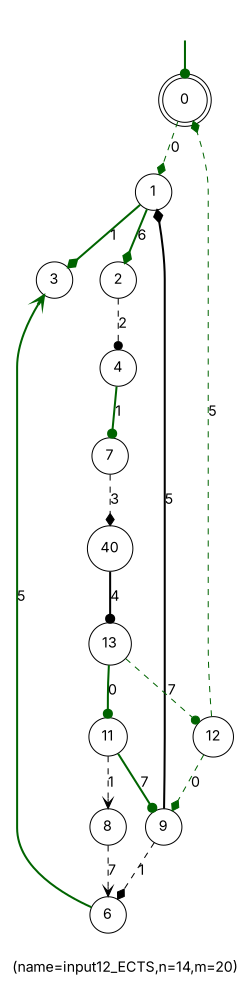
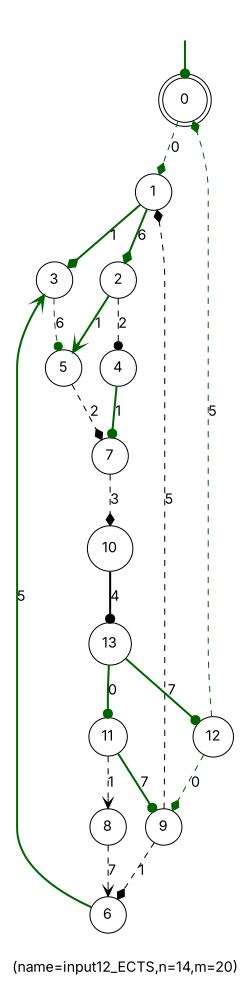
node "5": added
edge "9" -> "1": style bold -> dashed
node "40": label "40" -> "10"
edge "13" -> "12": style dashed -> bold
